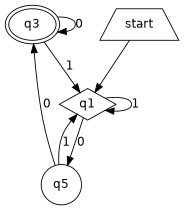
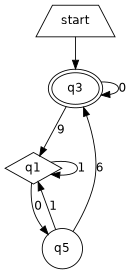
edge "start" -- "q1": now "start" -- "q3"
edge "q3" -- "q1": label "1" -> "9"
edge "q3" -- "q5": label "0" -> "6"
